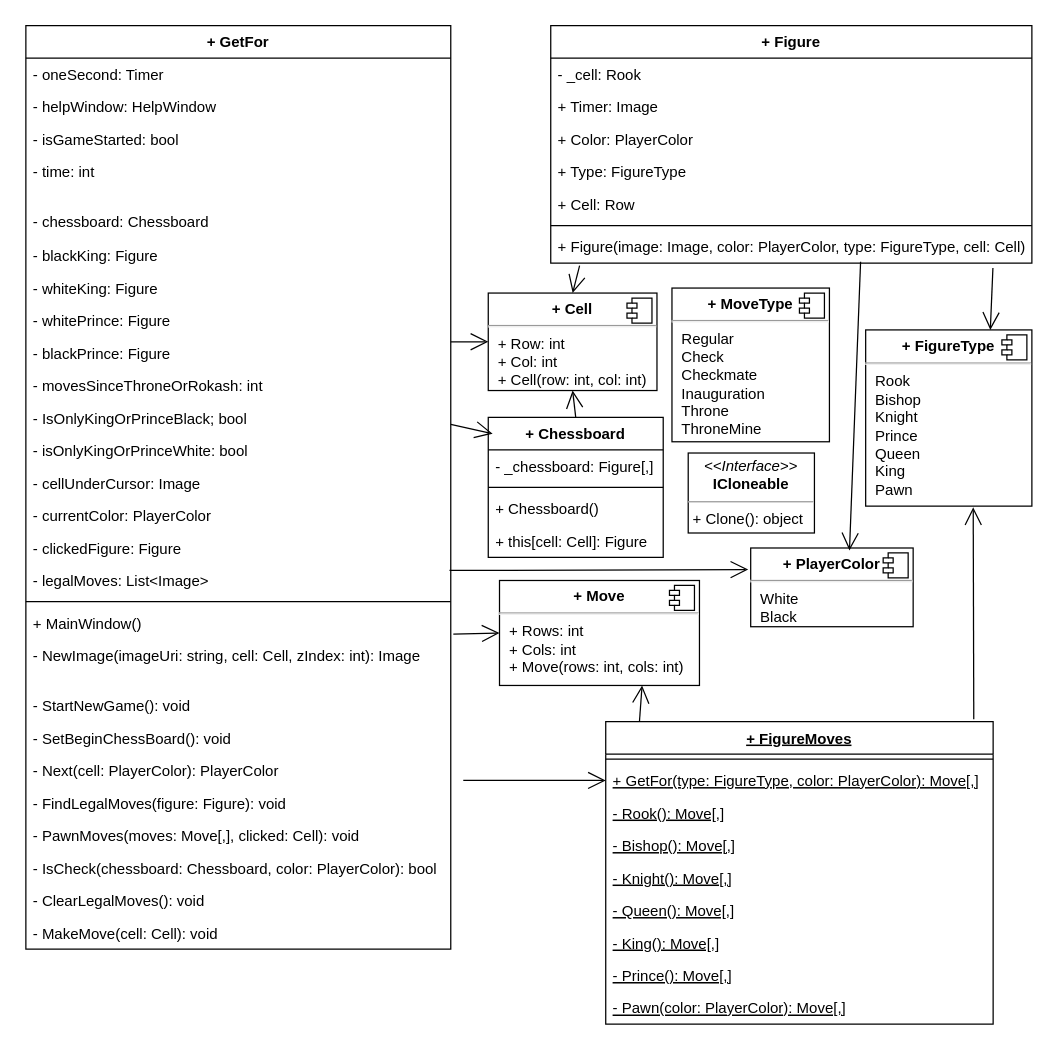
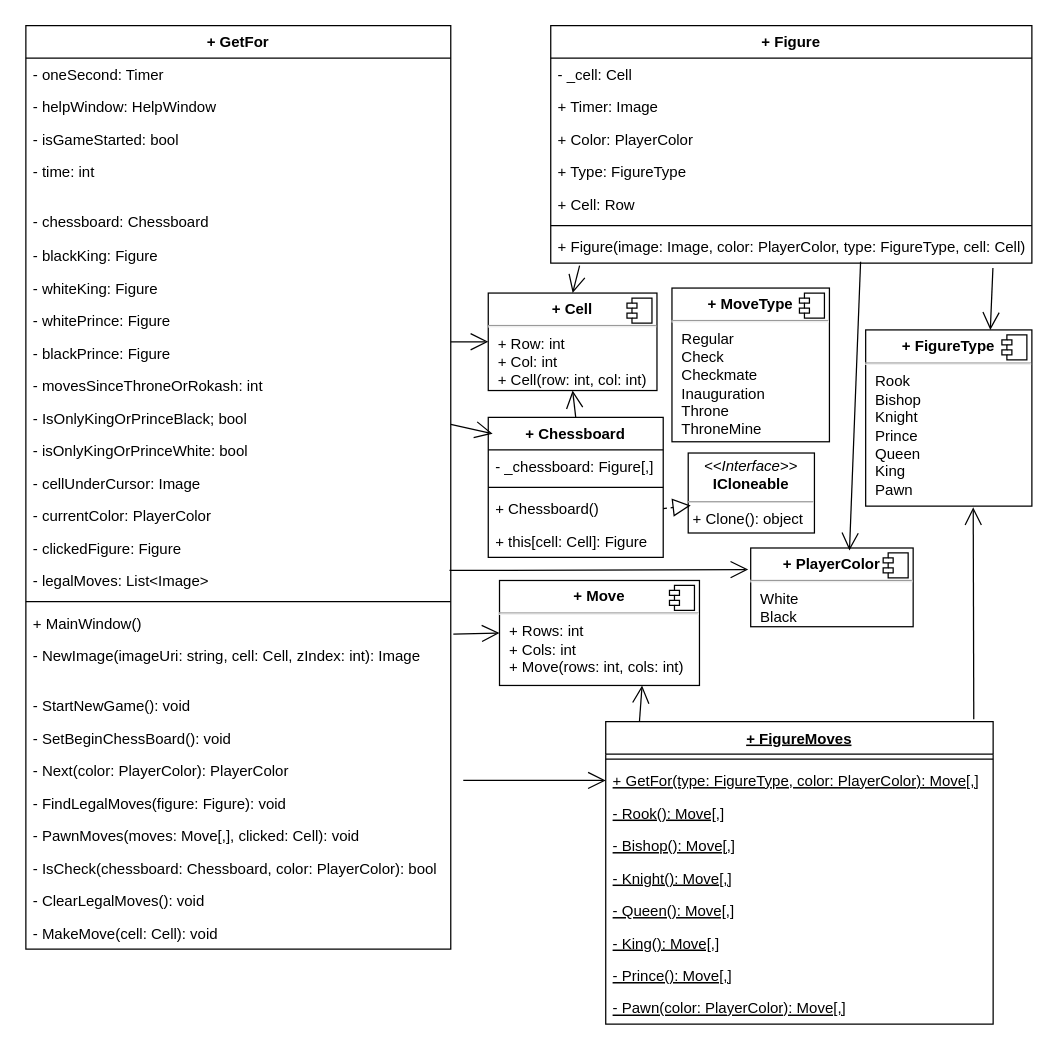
node "- _cell: Rook": label "- _cell: Rook" -> "- _cell: Cell"
edge "+ Chessboard()" -> "<<Interface>> ICloneable + Clone(): object": added
node "- Next(cell: PlayerColor): PlayerColor": label "- Next(cell: PlayerColor): PlayerColor" -> "- Next(color: PlayerColor): PlayerColor"
